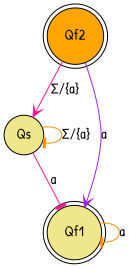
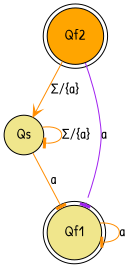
edge "Qf2" -> "Qs": color deeppink -> darkorange
edge "Qf2" -> "Qf1": arrowhead vee -> tee
edge "Qs" -> "Qf1": color deeppink -> darkorange
